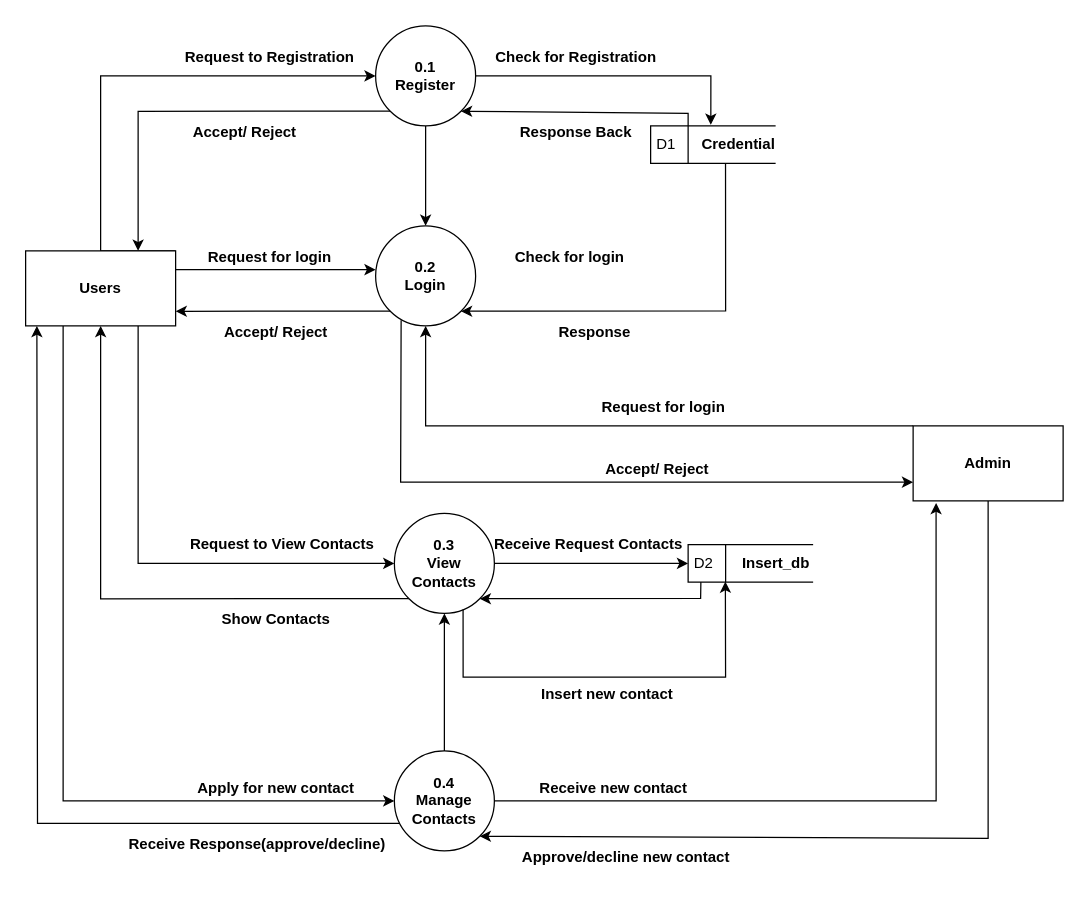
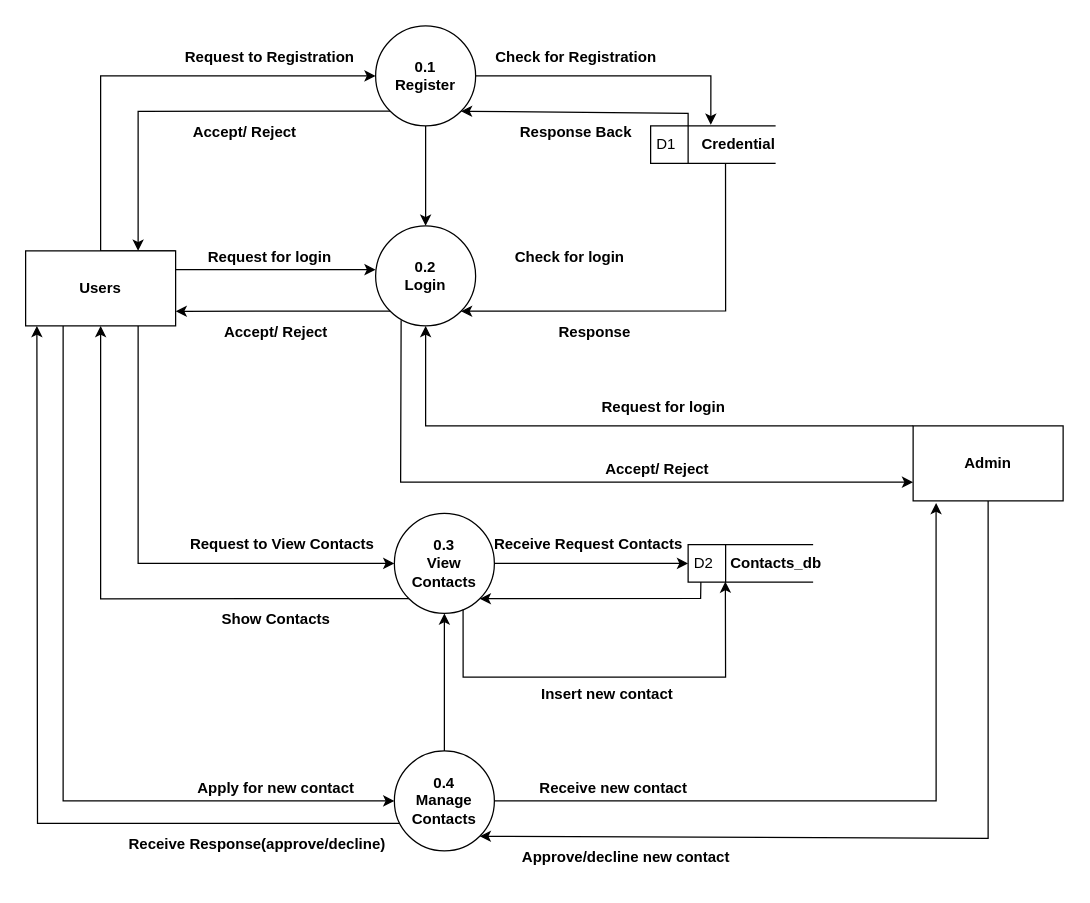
node "Insert_db": label "Insert_db" -> "Contacts_db"
